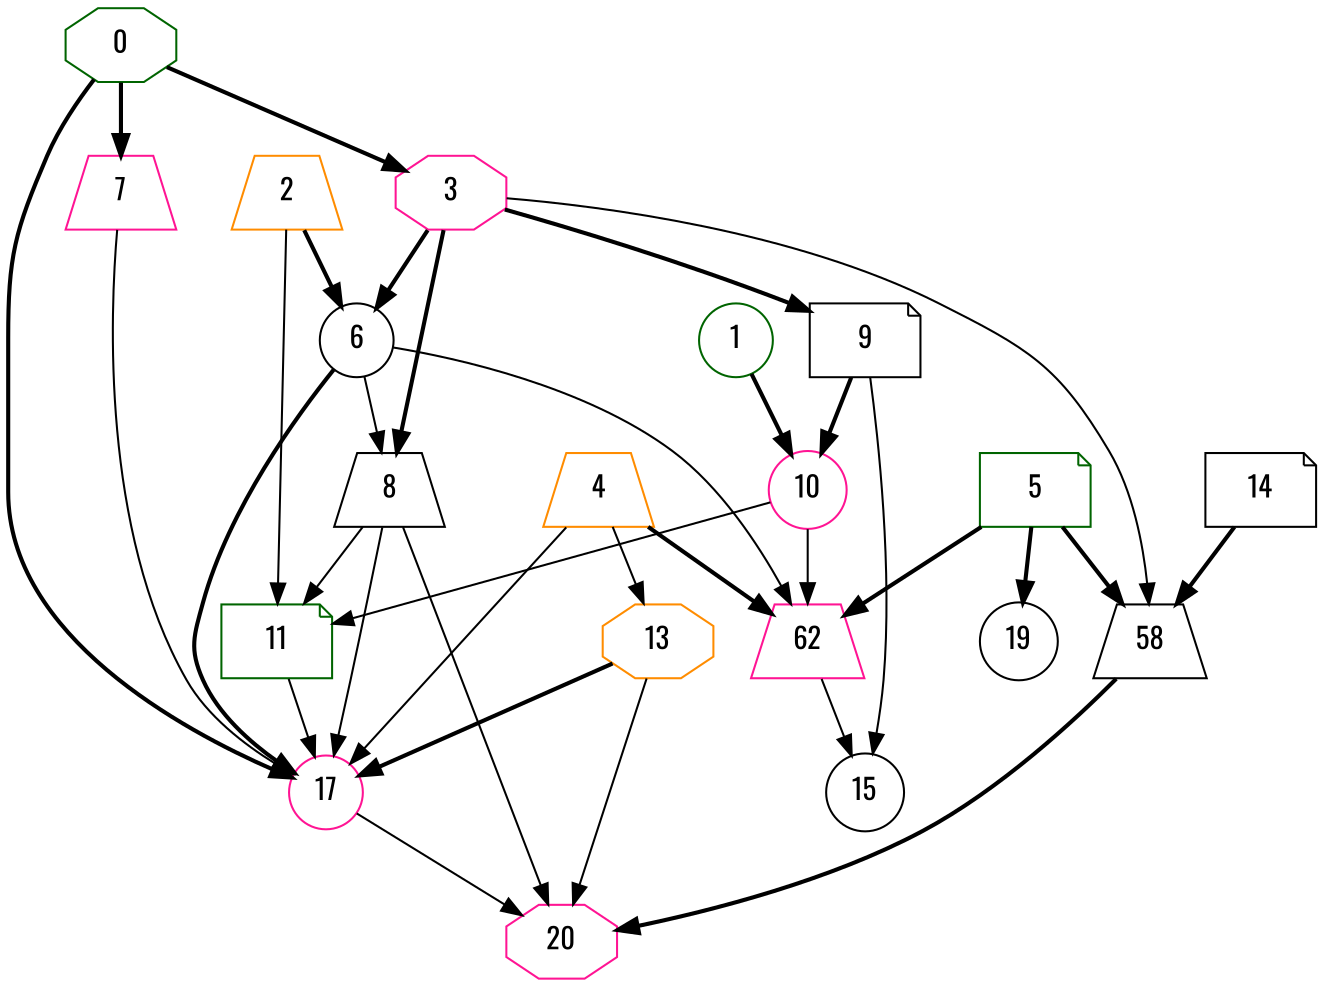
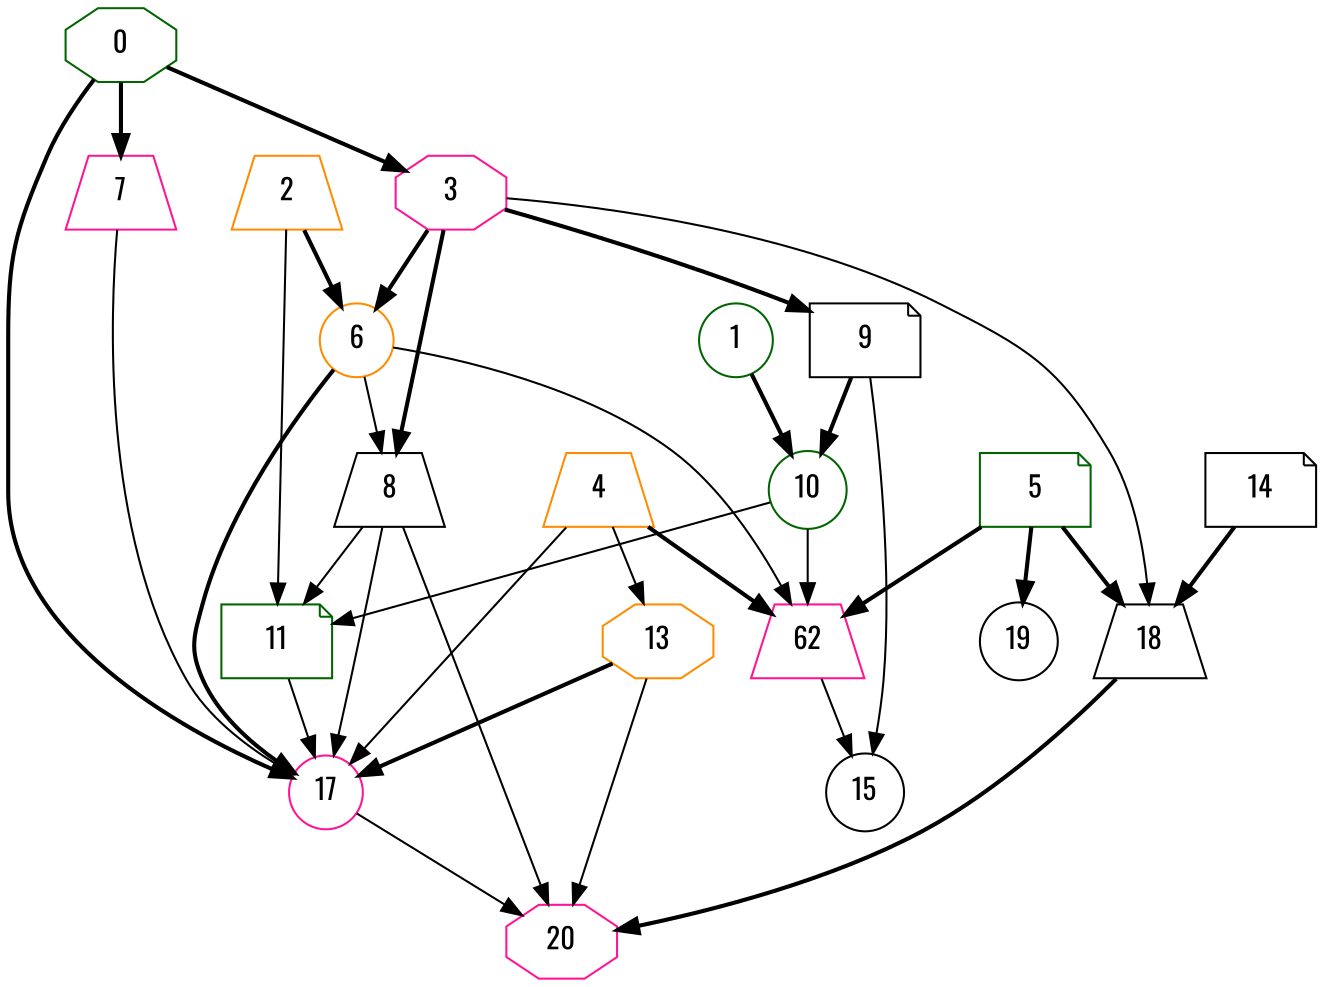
node "6": color black -> darkorange
node "10": color deeppink -> darkgreen
node "58": label "58" -> "18"
